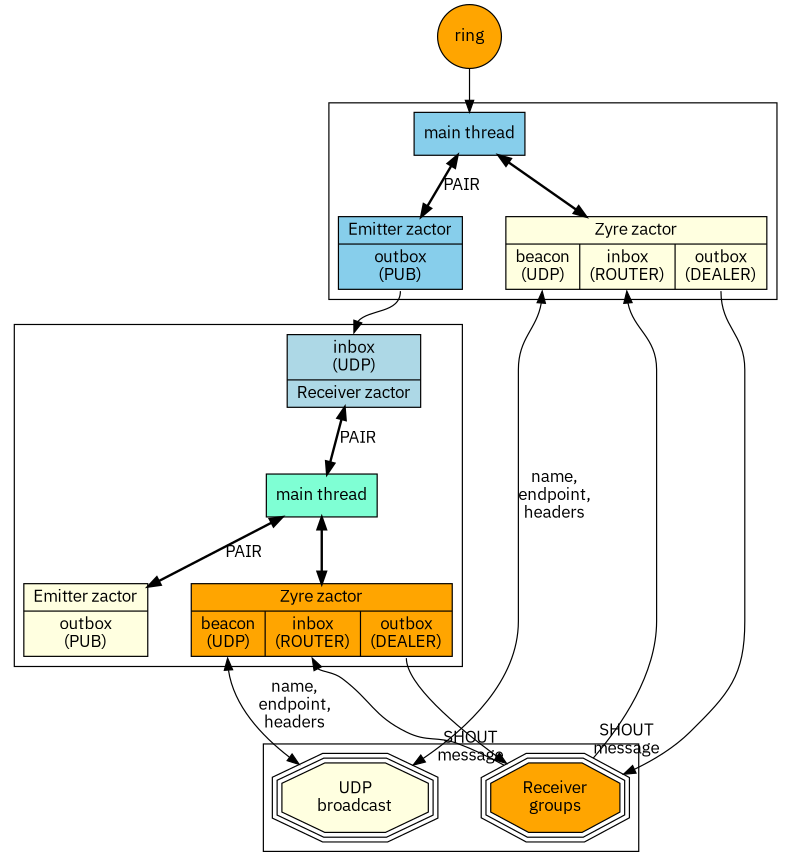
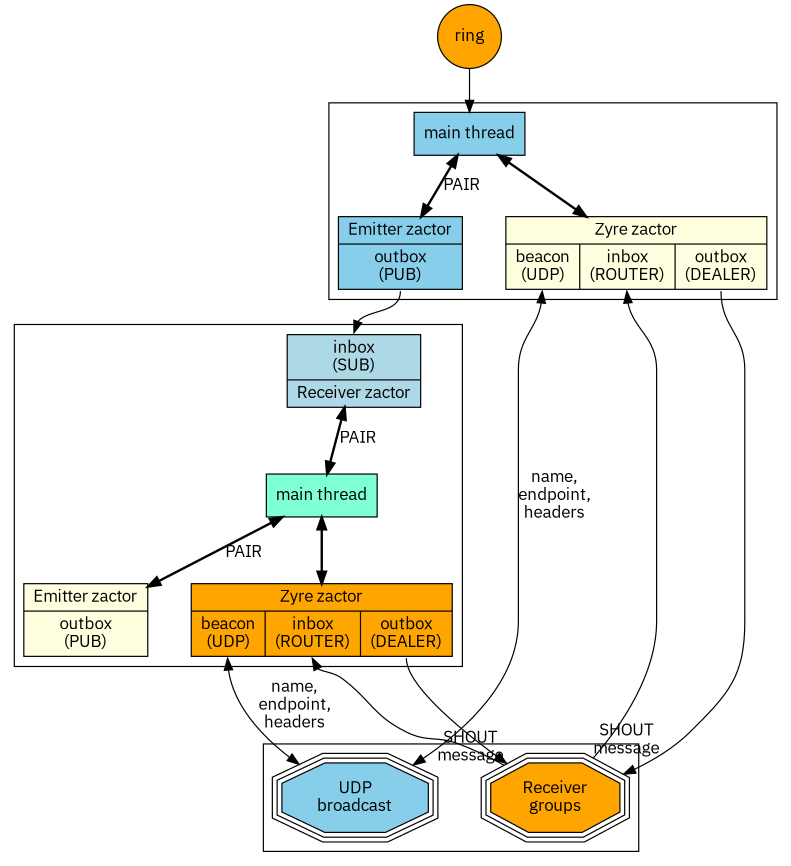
node "inbox": text "(UDP)" -> "(SUB)"
node "UDP broadcast": fillcolor lightyellow -> skyblue
